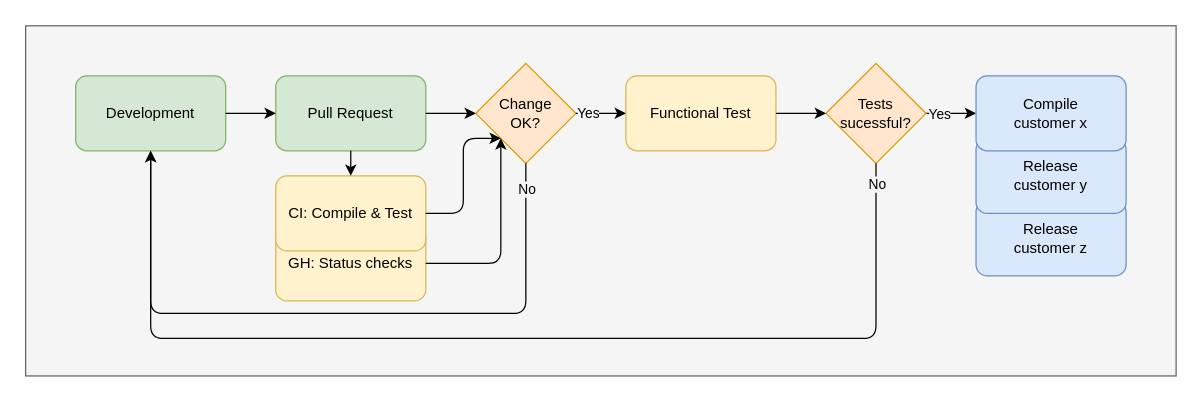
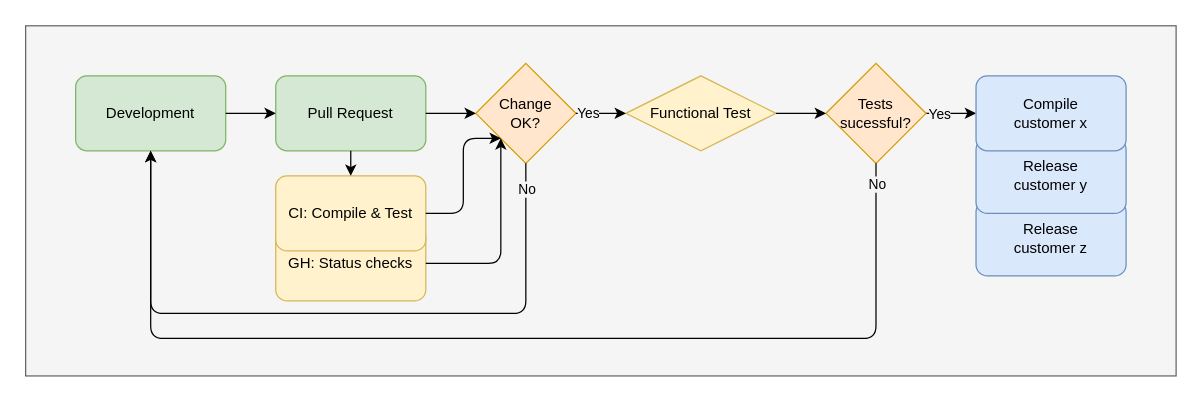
node "Functional Test": shape rounded rectangle -> diamond
